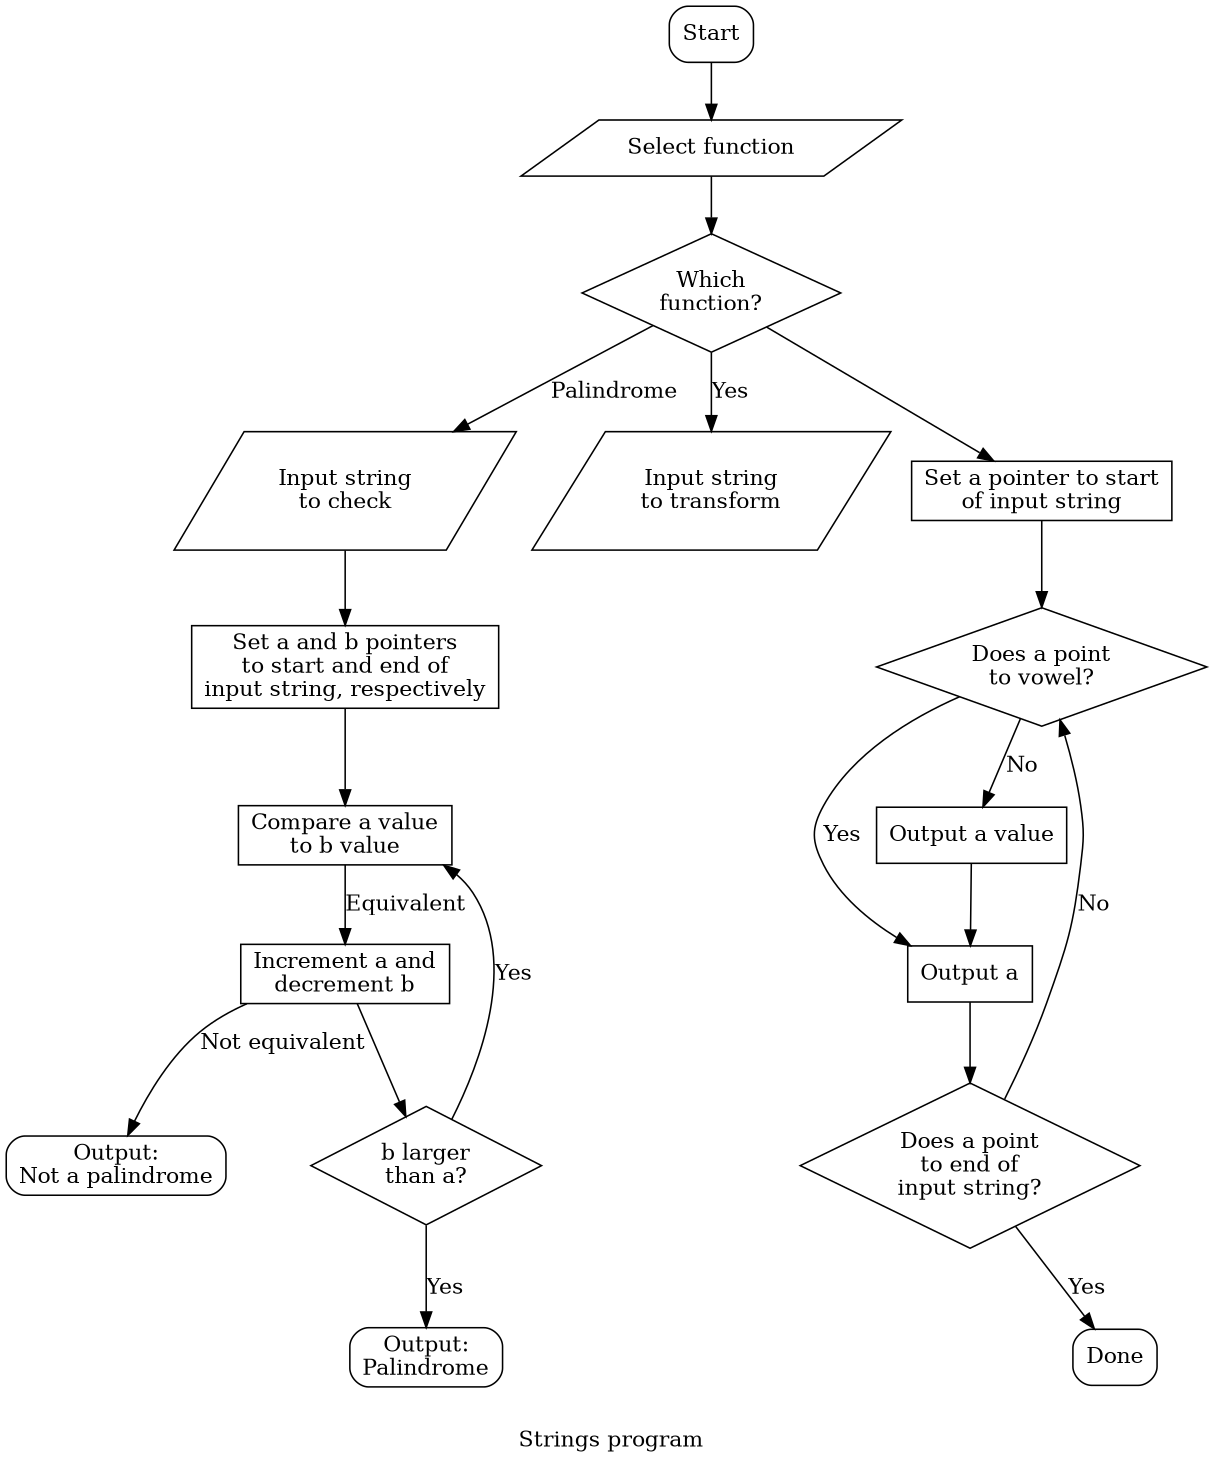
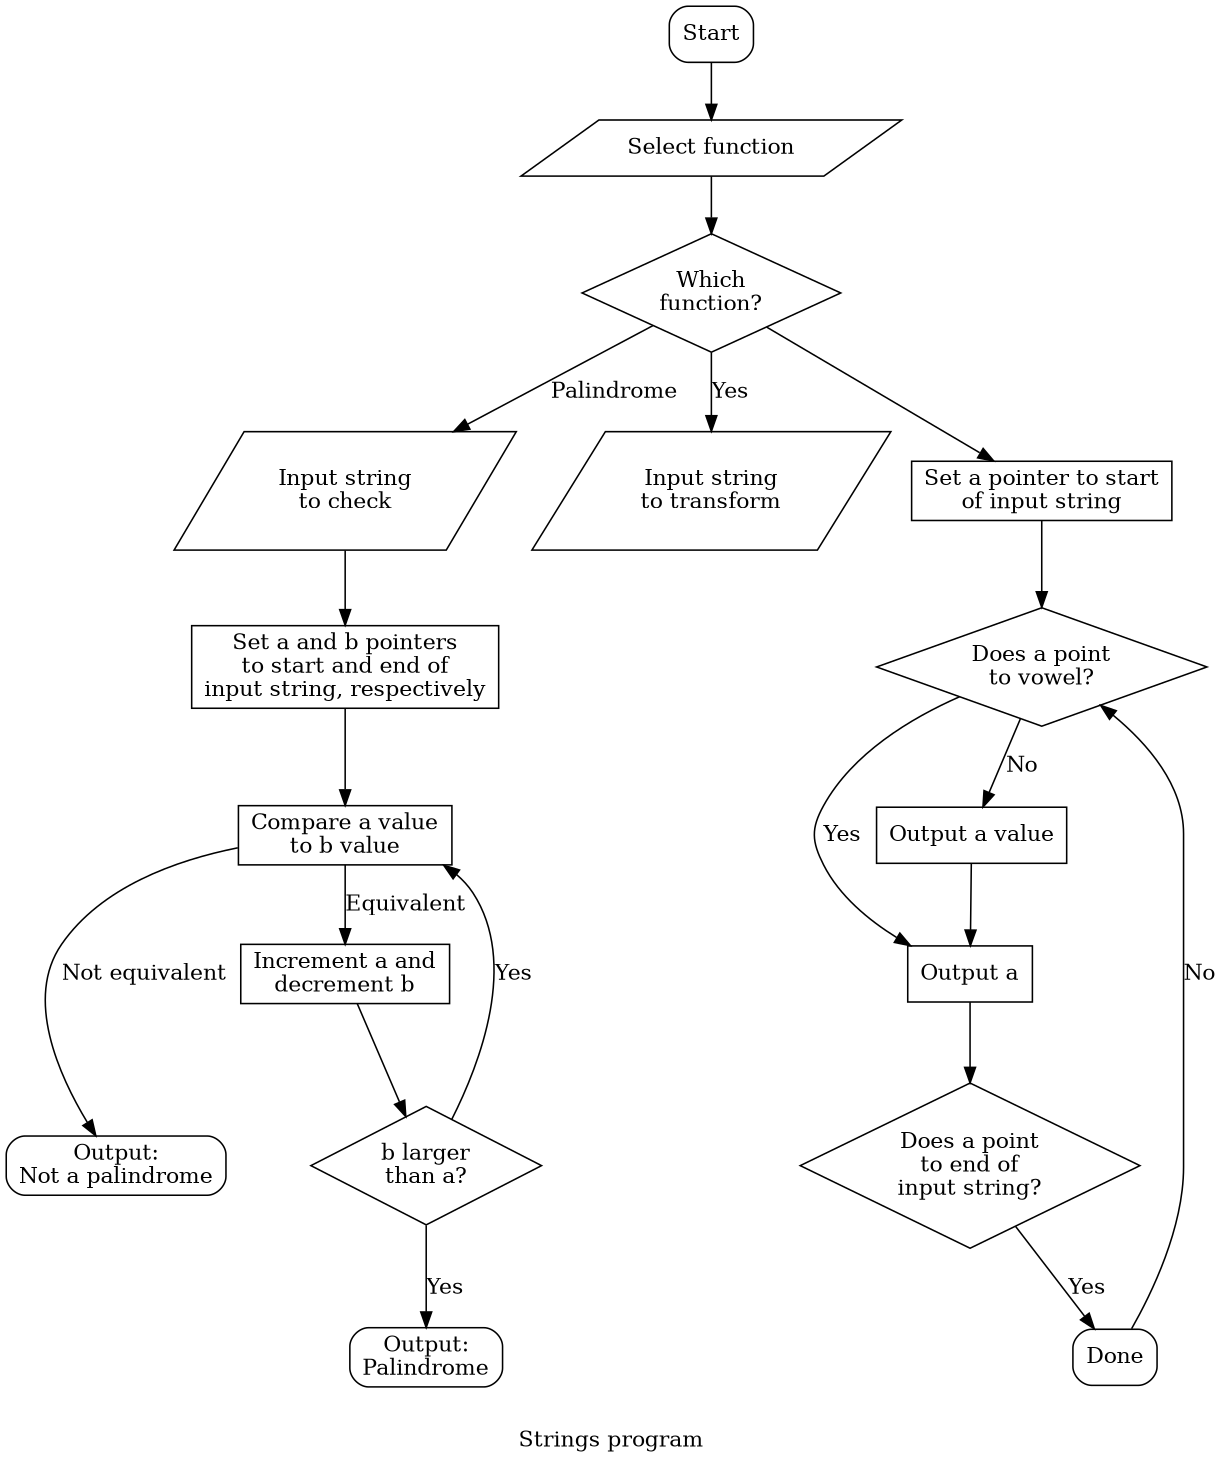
edge "Does a point to end of input string?" -> "Does a point to vowel?": now "Done" -> "Does a point to vowel?"
edge "Increment a and decrement b" -> "Output: Not a palindrome": now "Compare a value to b value" -> "Output: Not a palindrome"
